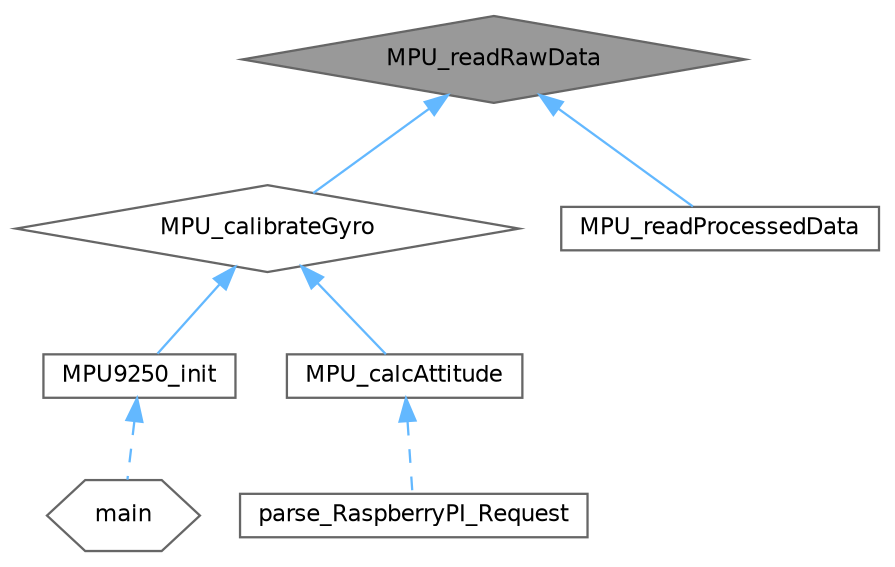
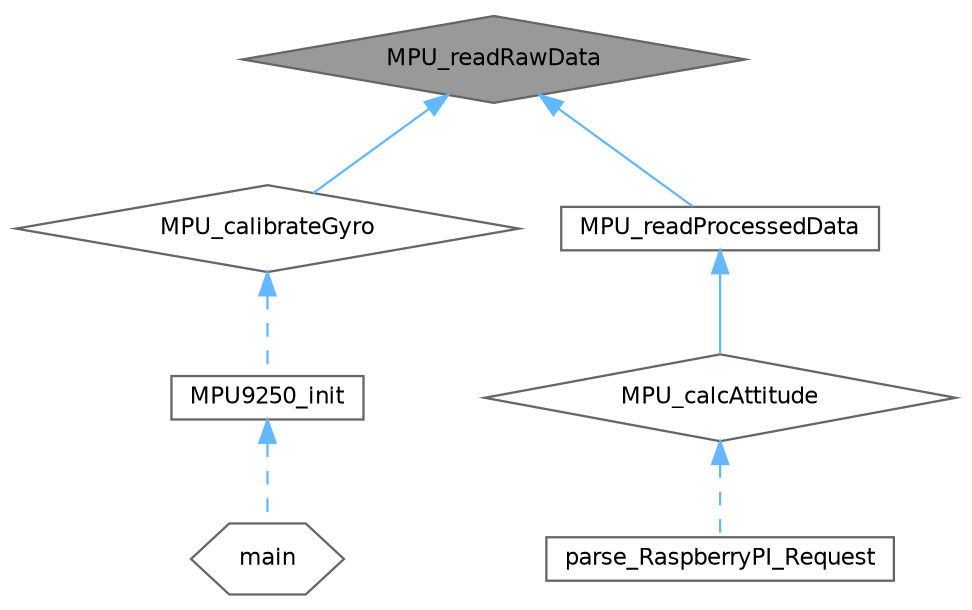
edge "MPU_calcAttitude" -> "MPU_calibrateGyro": now "MPU_calcAttitude" -> "MPU_readProcessedData"
edge "MPU9250_init" -> "MPU_calibrateGyro": style solid -> dashed
node "MPU_calcAttitude": shape box -> diamond
